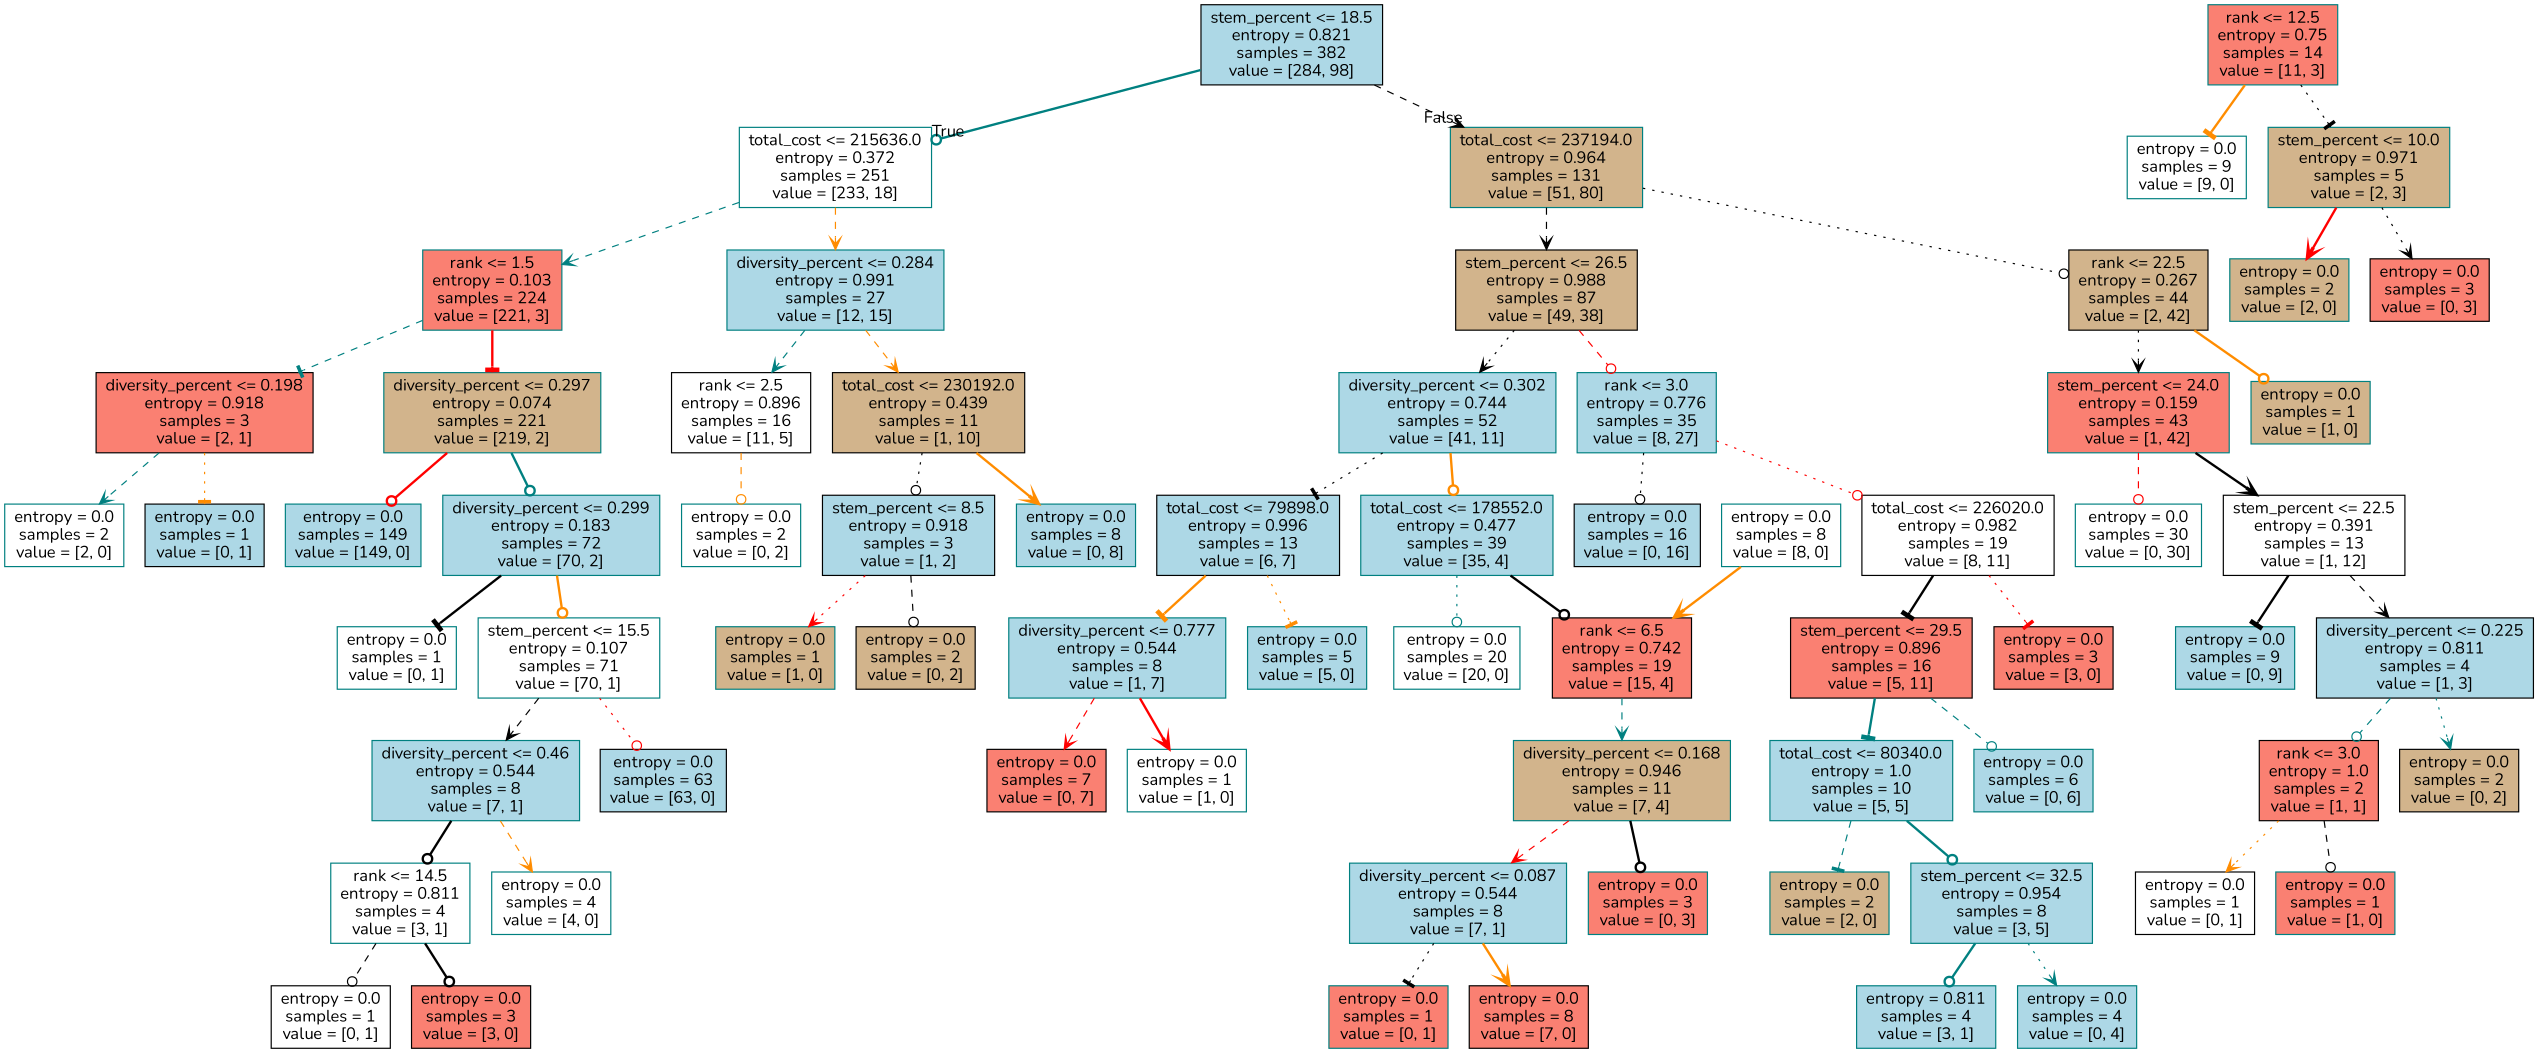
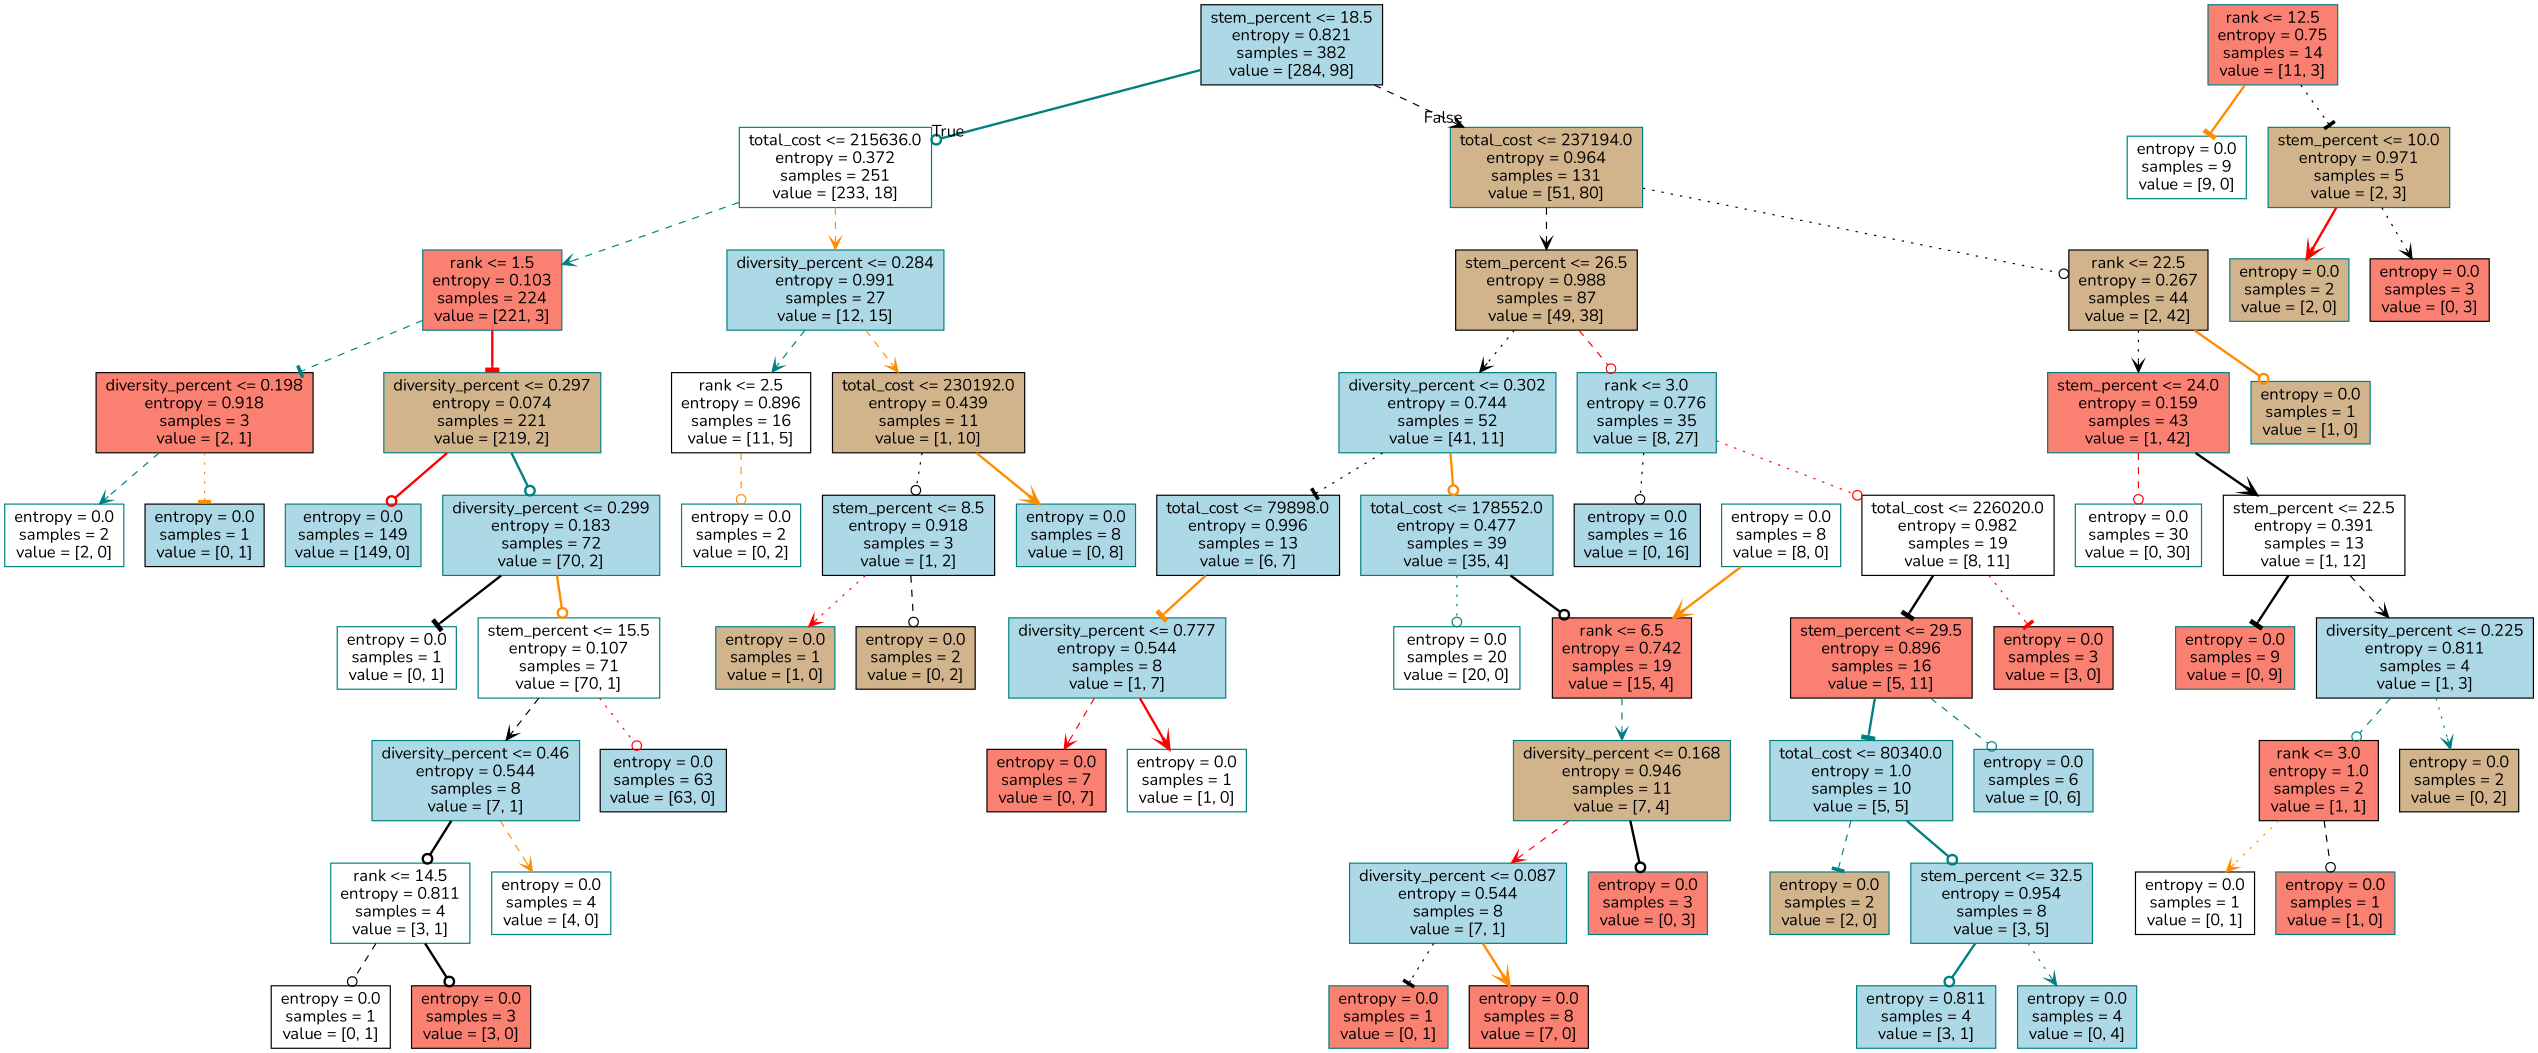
node "entropy = 0.0 samples = 5 value = [5, 0]": removed
node "entropy = 0.0 samples = 9 value = [0, 9]": fillcolor lightblue -> salmon
